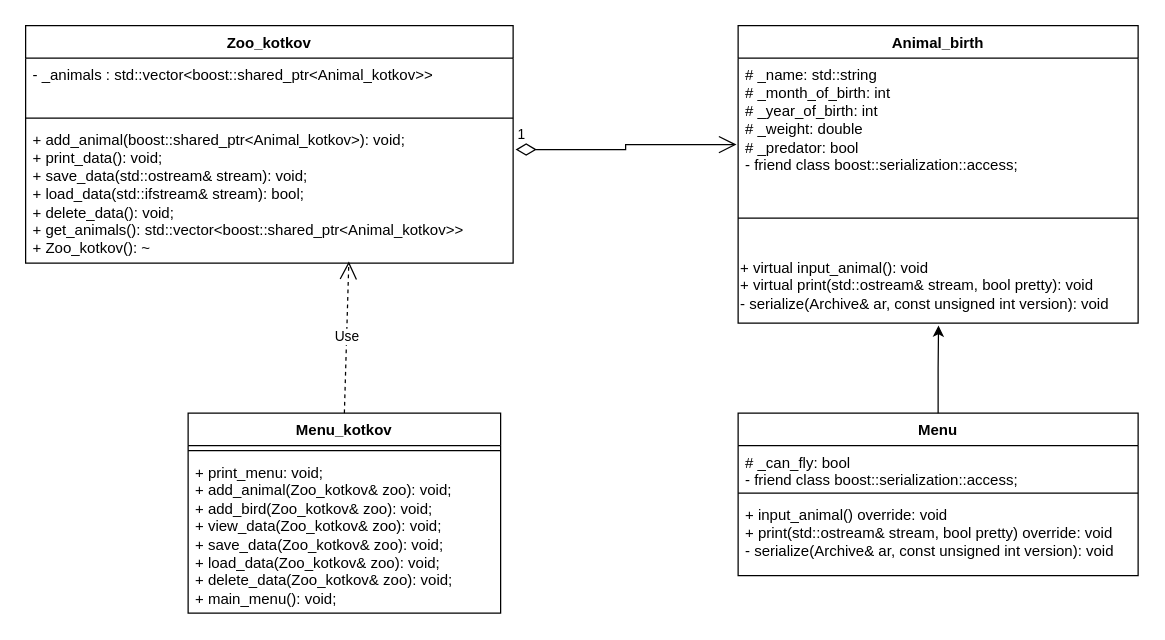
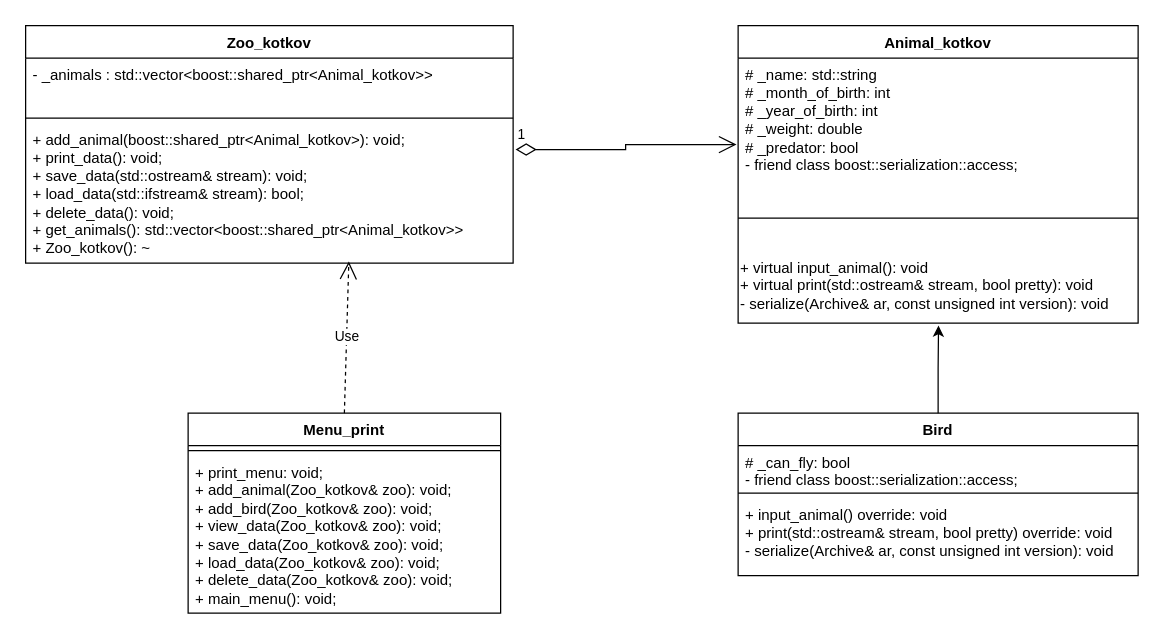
node "Animal_birth": label "Animal_birth" -> "Animal_kotkov"
node "Menu_kotkov": label "Menu_kotkov" -> "Menu_print"
node "Menu": label "Menu" -> "Bird"
